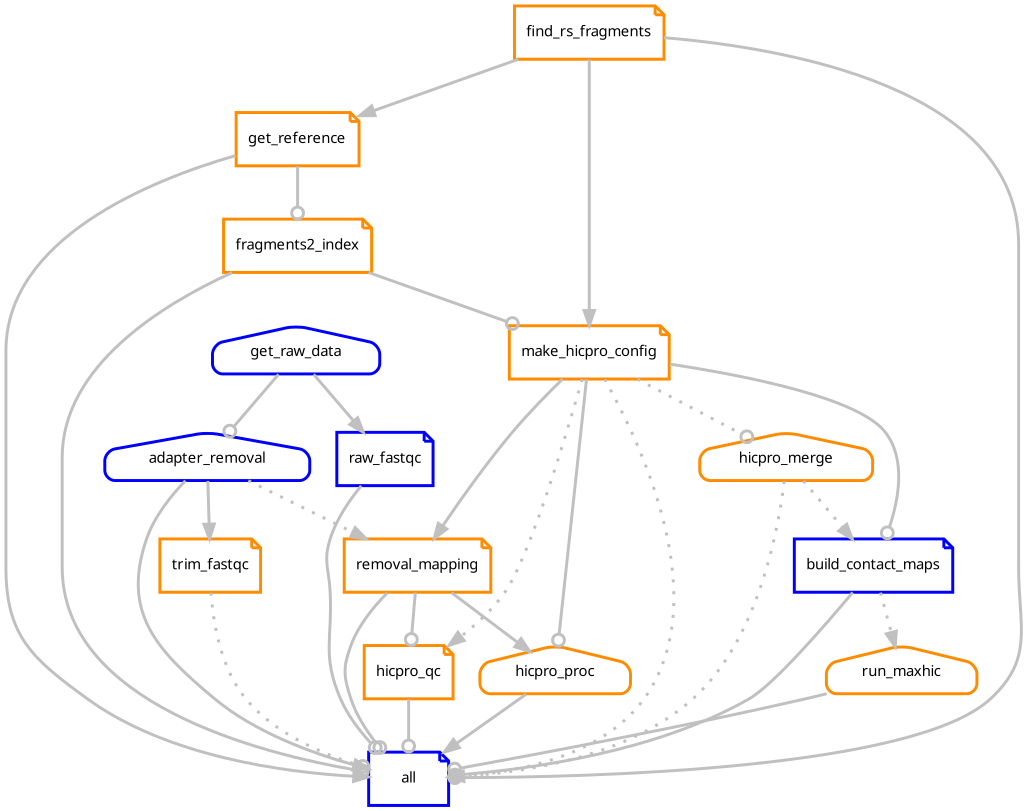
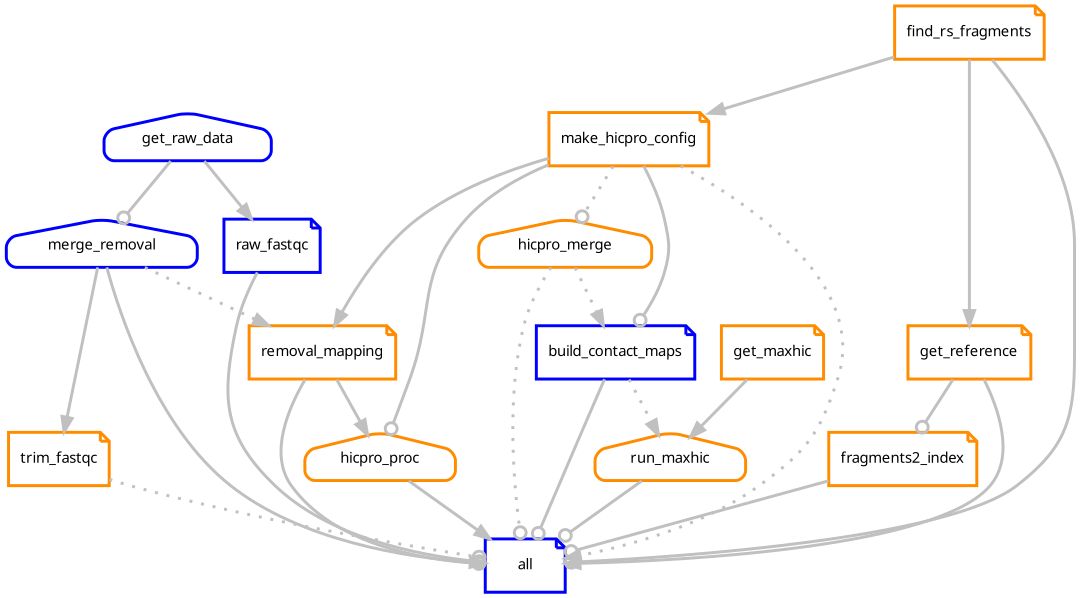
edge "fragments2_index" -> "make_hicpro_config": removed
node "get_maxhic": added
node "adapter_removal": label "adapter_removal" -> "merge_removal"
node "hicpro_qc": removed
